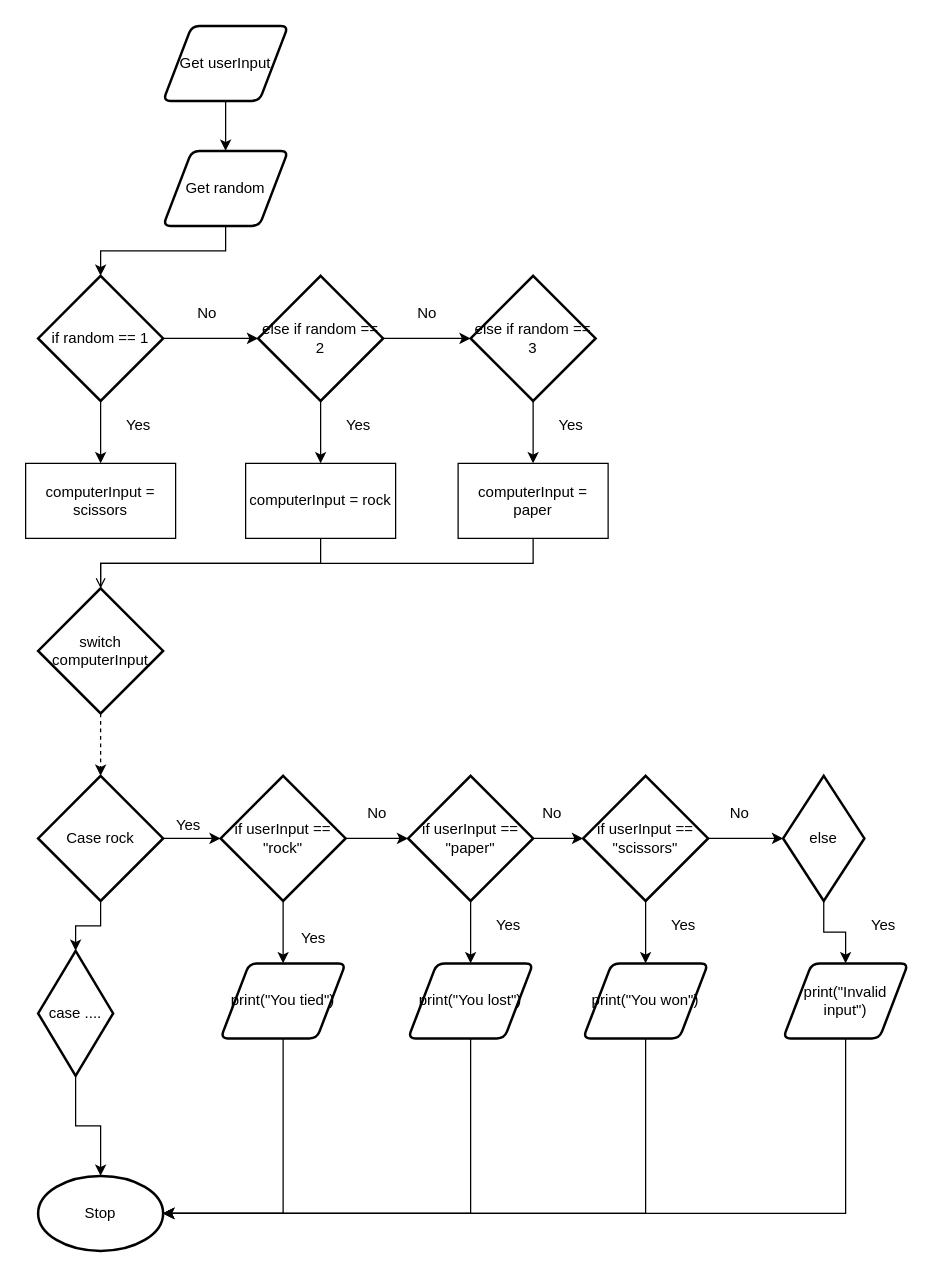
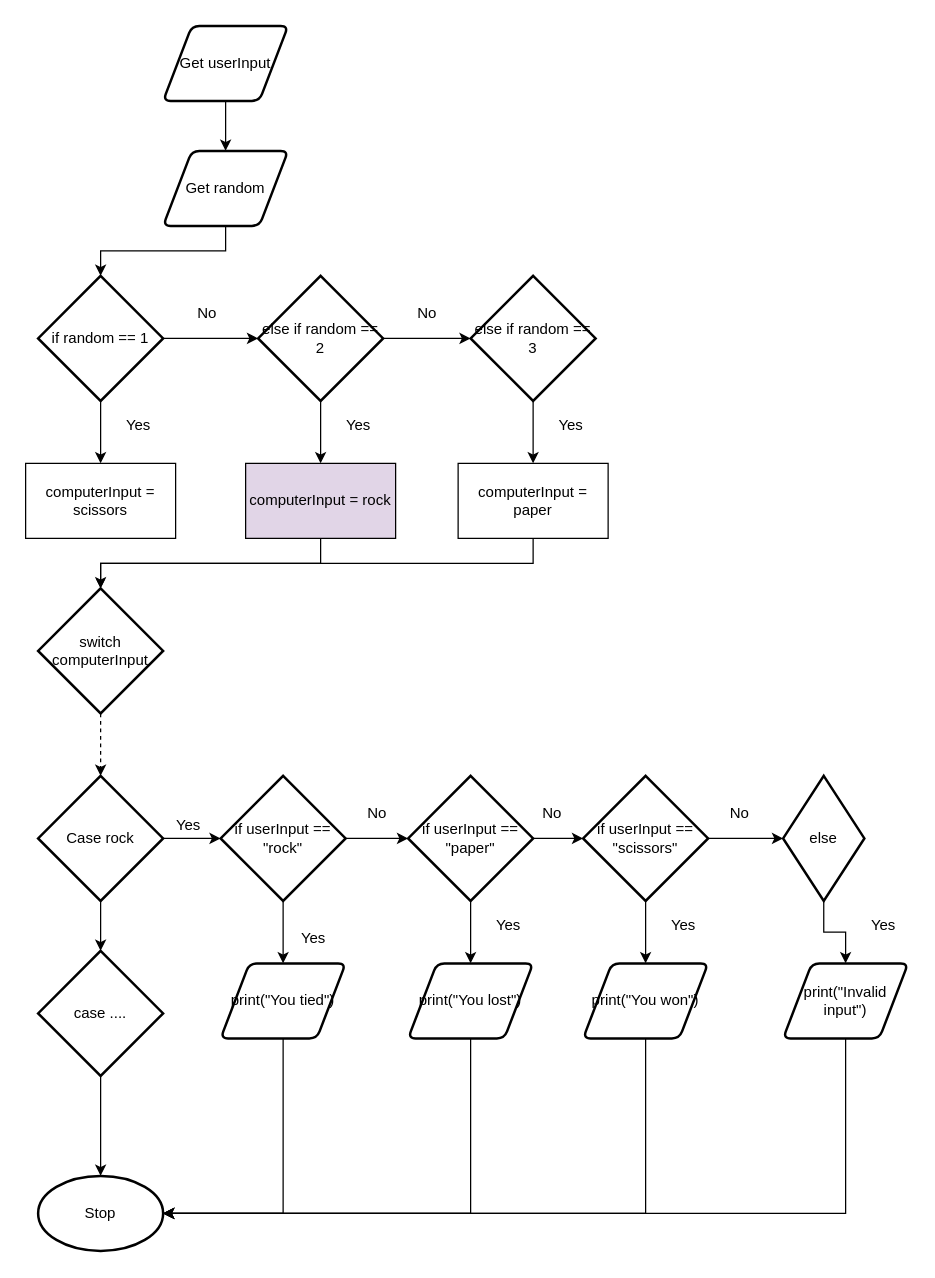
node "computerInput = rock": fillcolor #ffffff -> #e1d5e7
edge "computerInput = rock" -- "switch computerInput": arrowhead none -> classic
node "case ....": size 75x125 -> 125x125
